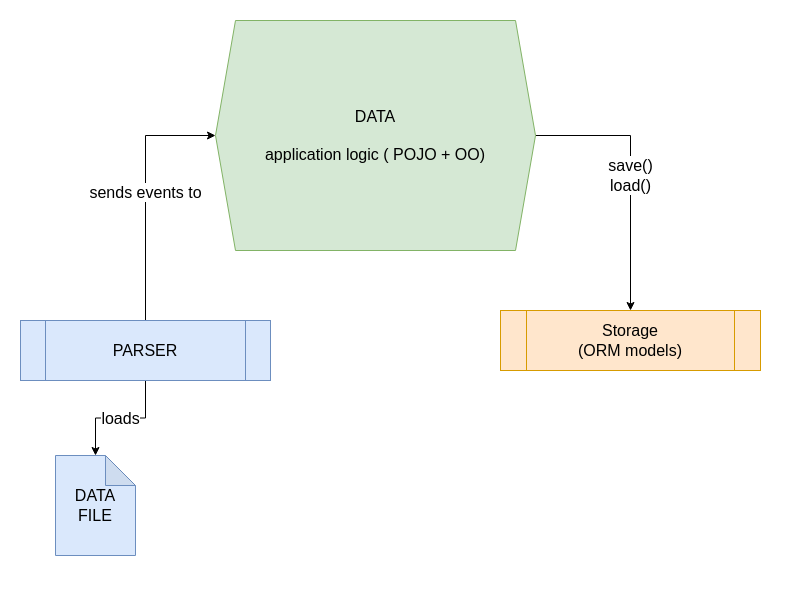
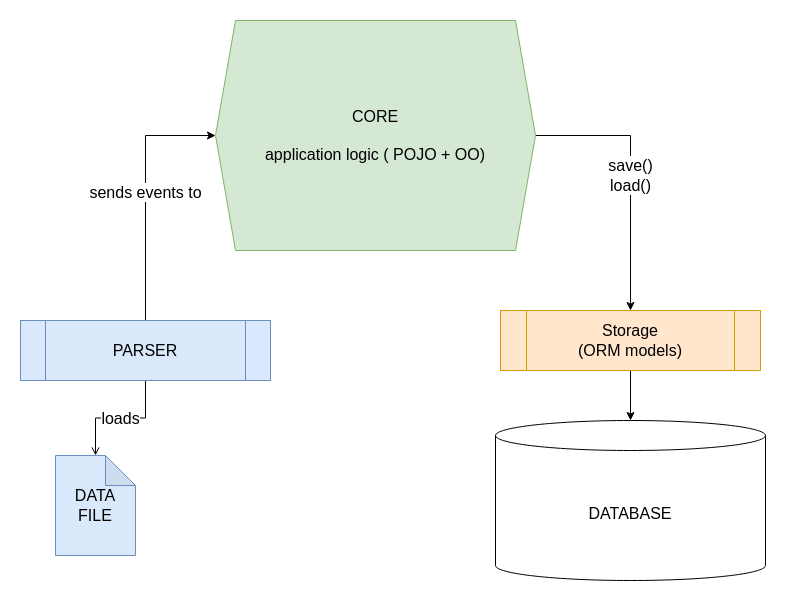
node "DATA application logic ( POJO + OO)": label "DATA application logic ( POJO + OO)" -> "CORE application logic ( POJO + OO)"
edge "Storage (ORM models)" -> "DATABASE": added
edge "PARSER" -> "DATA FILE": arrowhead classic -> open
node "DATABASE": added
